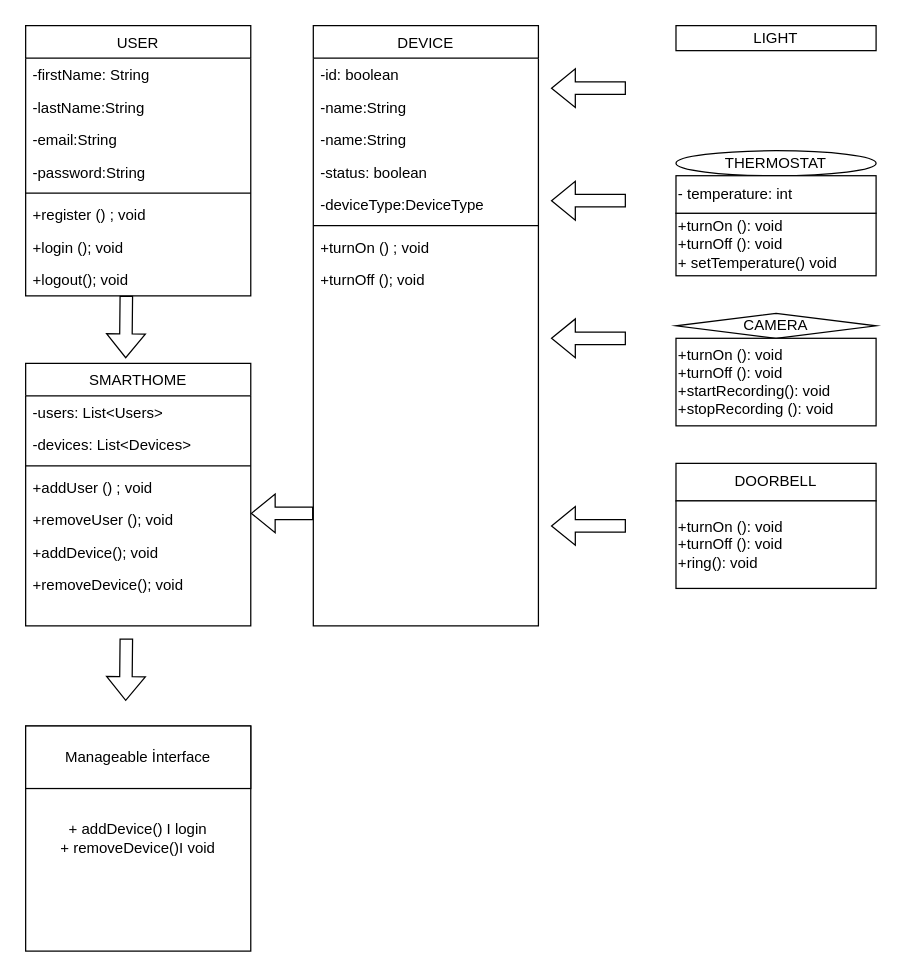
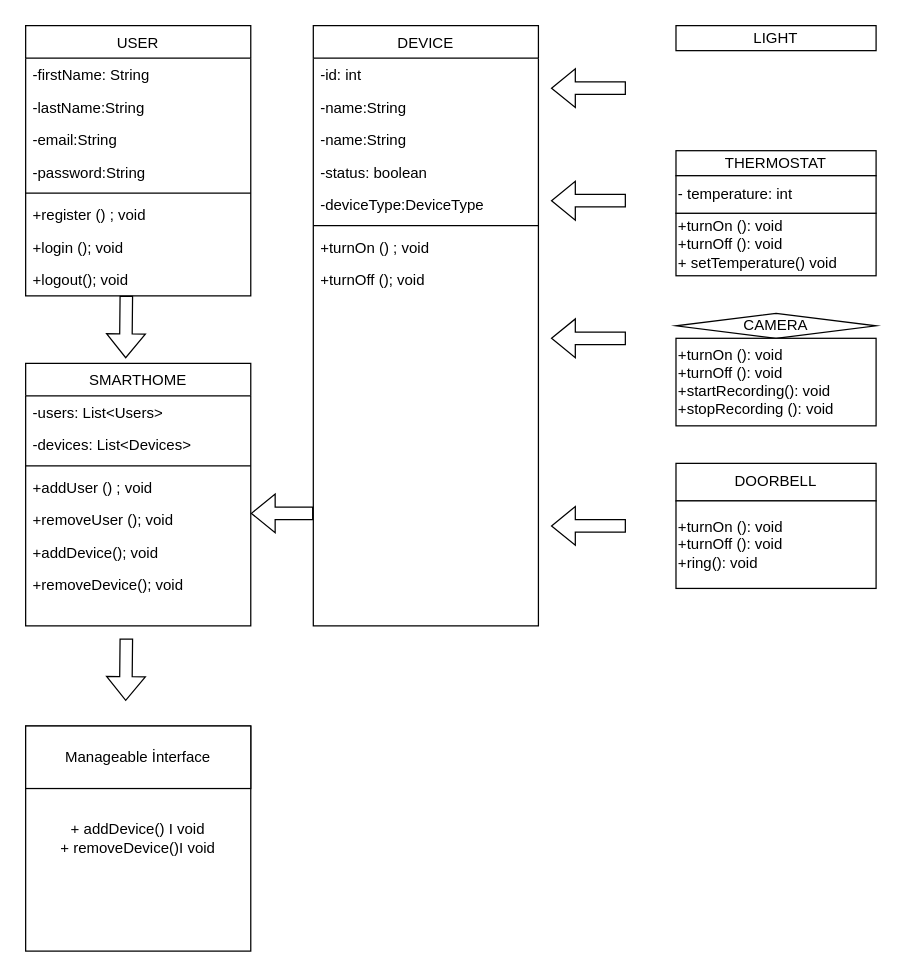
node "-id: boolean": label "-id: boolean" -> "-id: int"
node "THERMOSTAT": shape ellipse -> rectangle
node "+ addDevice() I login + removeDevice()I void": label "+ addDevice() I login + removeDevice()I void" -> "+ addDevice() I void + removeDevice()I void"
